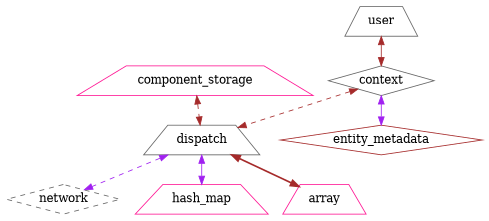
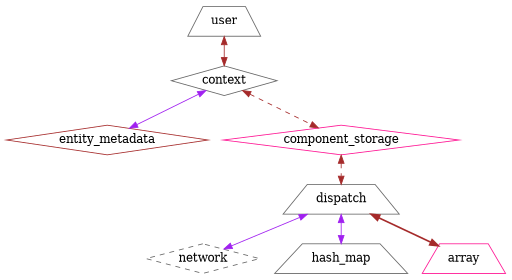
node "component_storage": shape trapezium -> diamond
edge "context" -- "dispatch": now "context" -- "component_storage"
edge "dispatch" -- "network": style dashed -> solid
node "hash_map": color deeppink -> gray40
